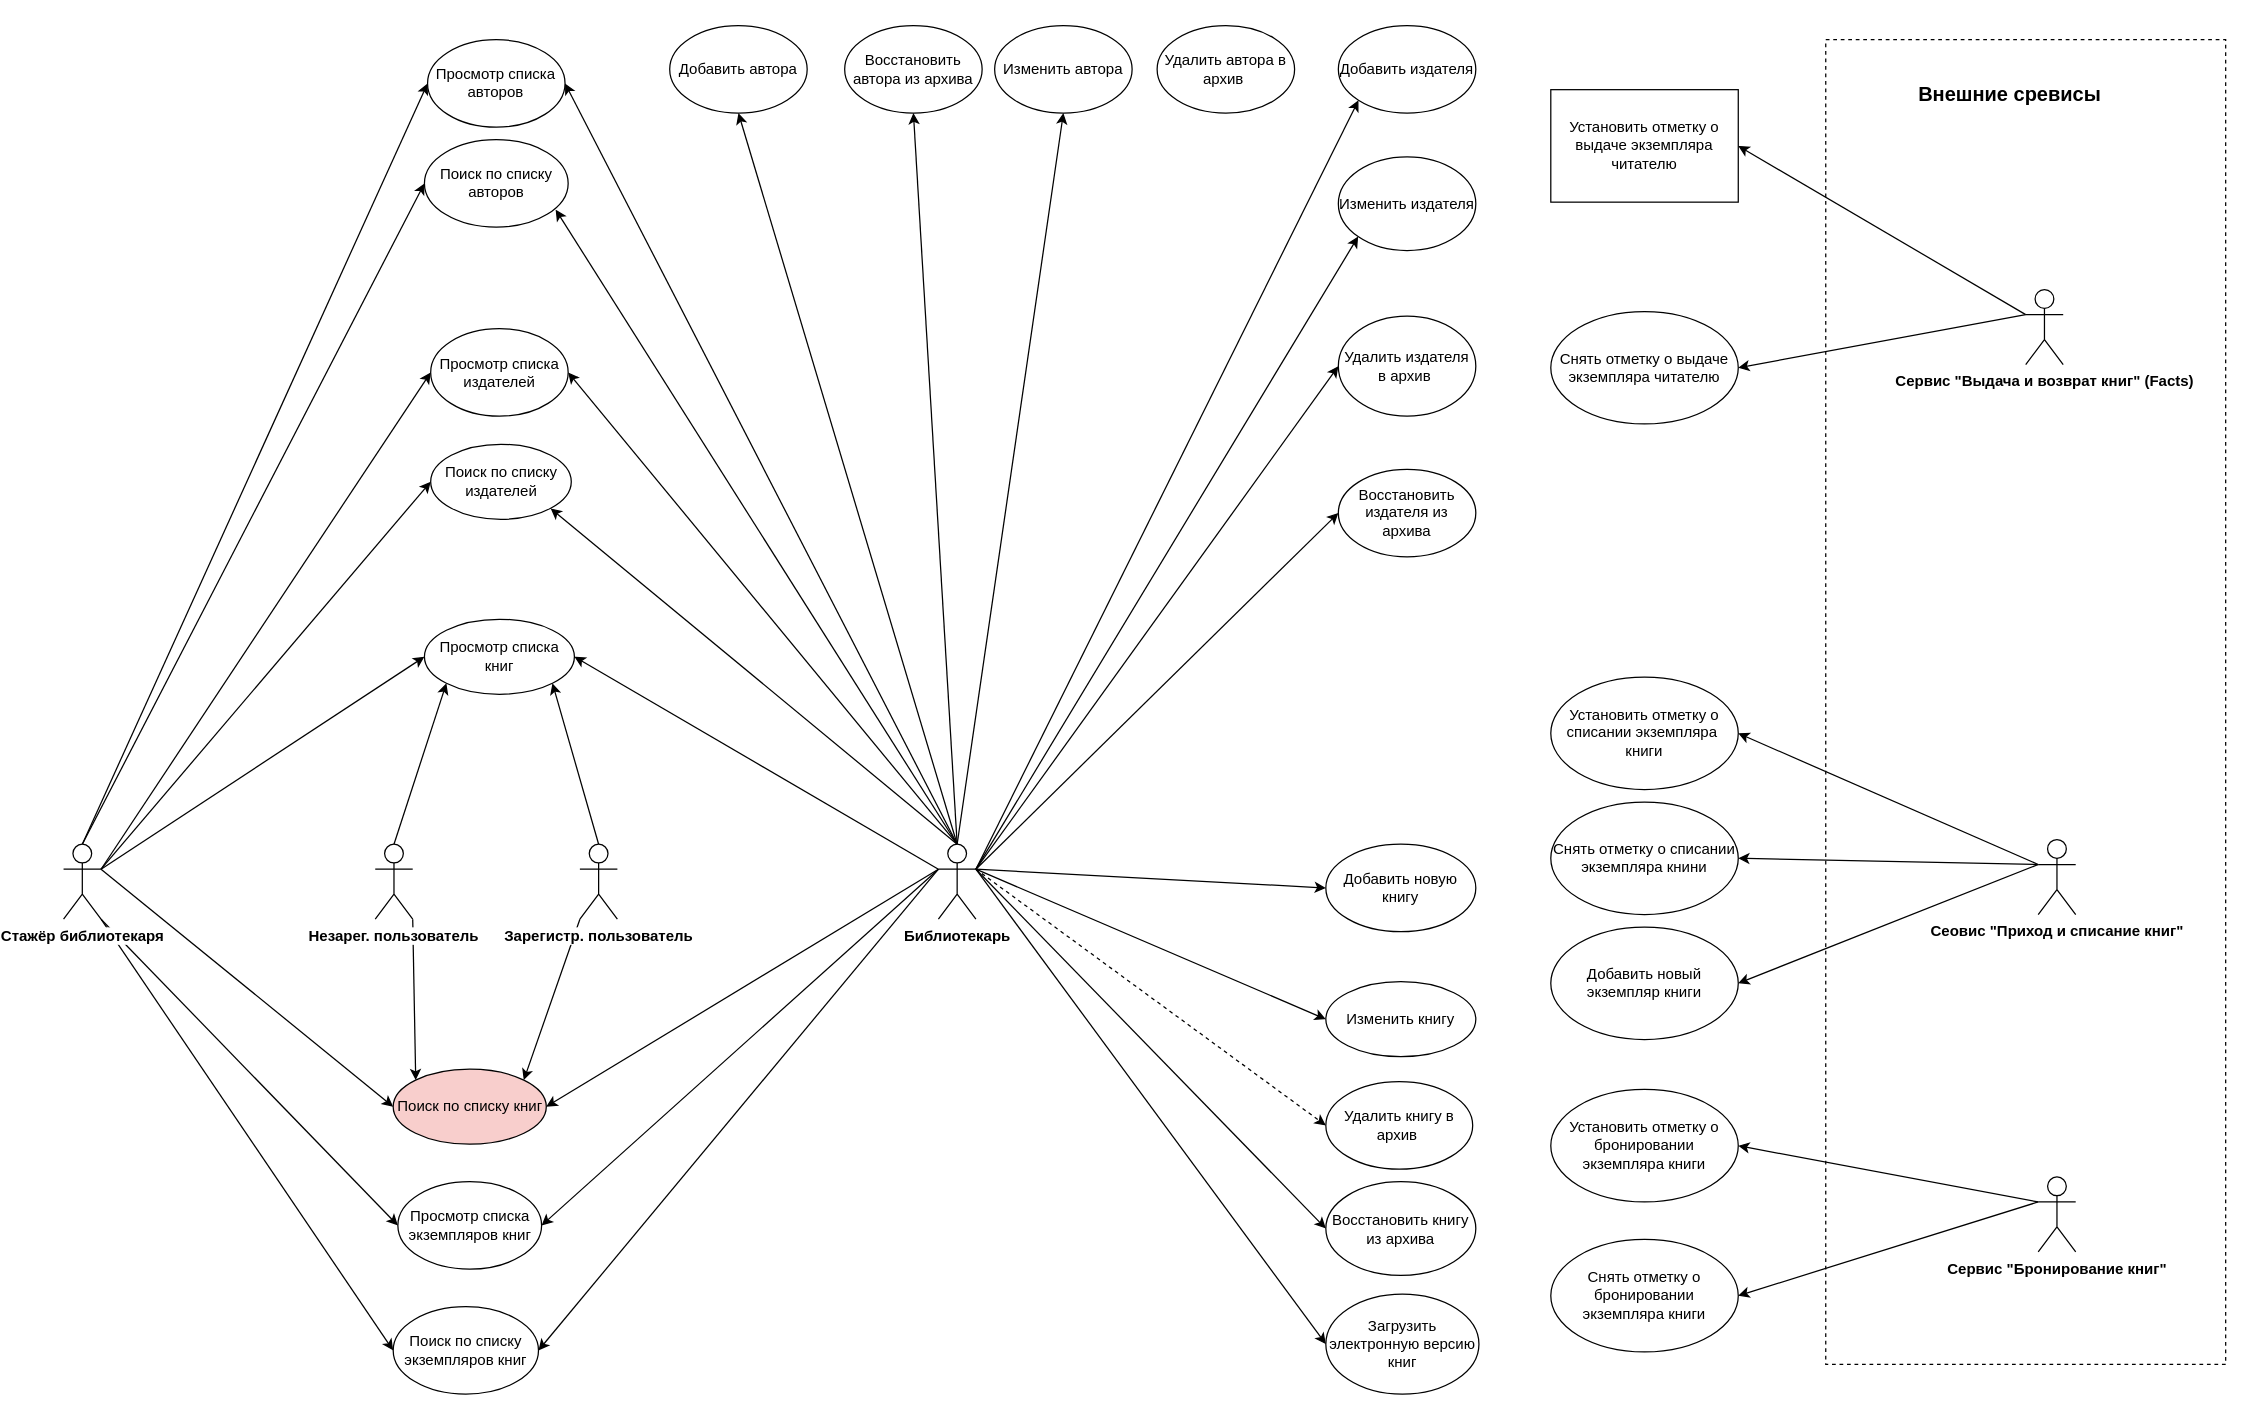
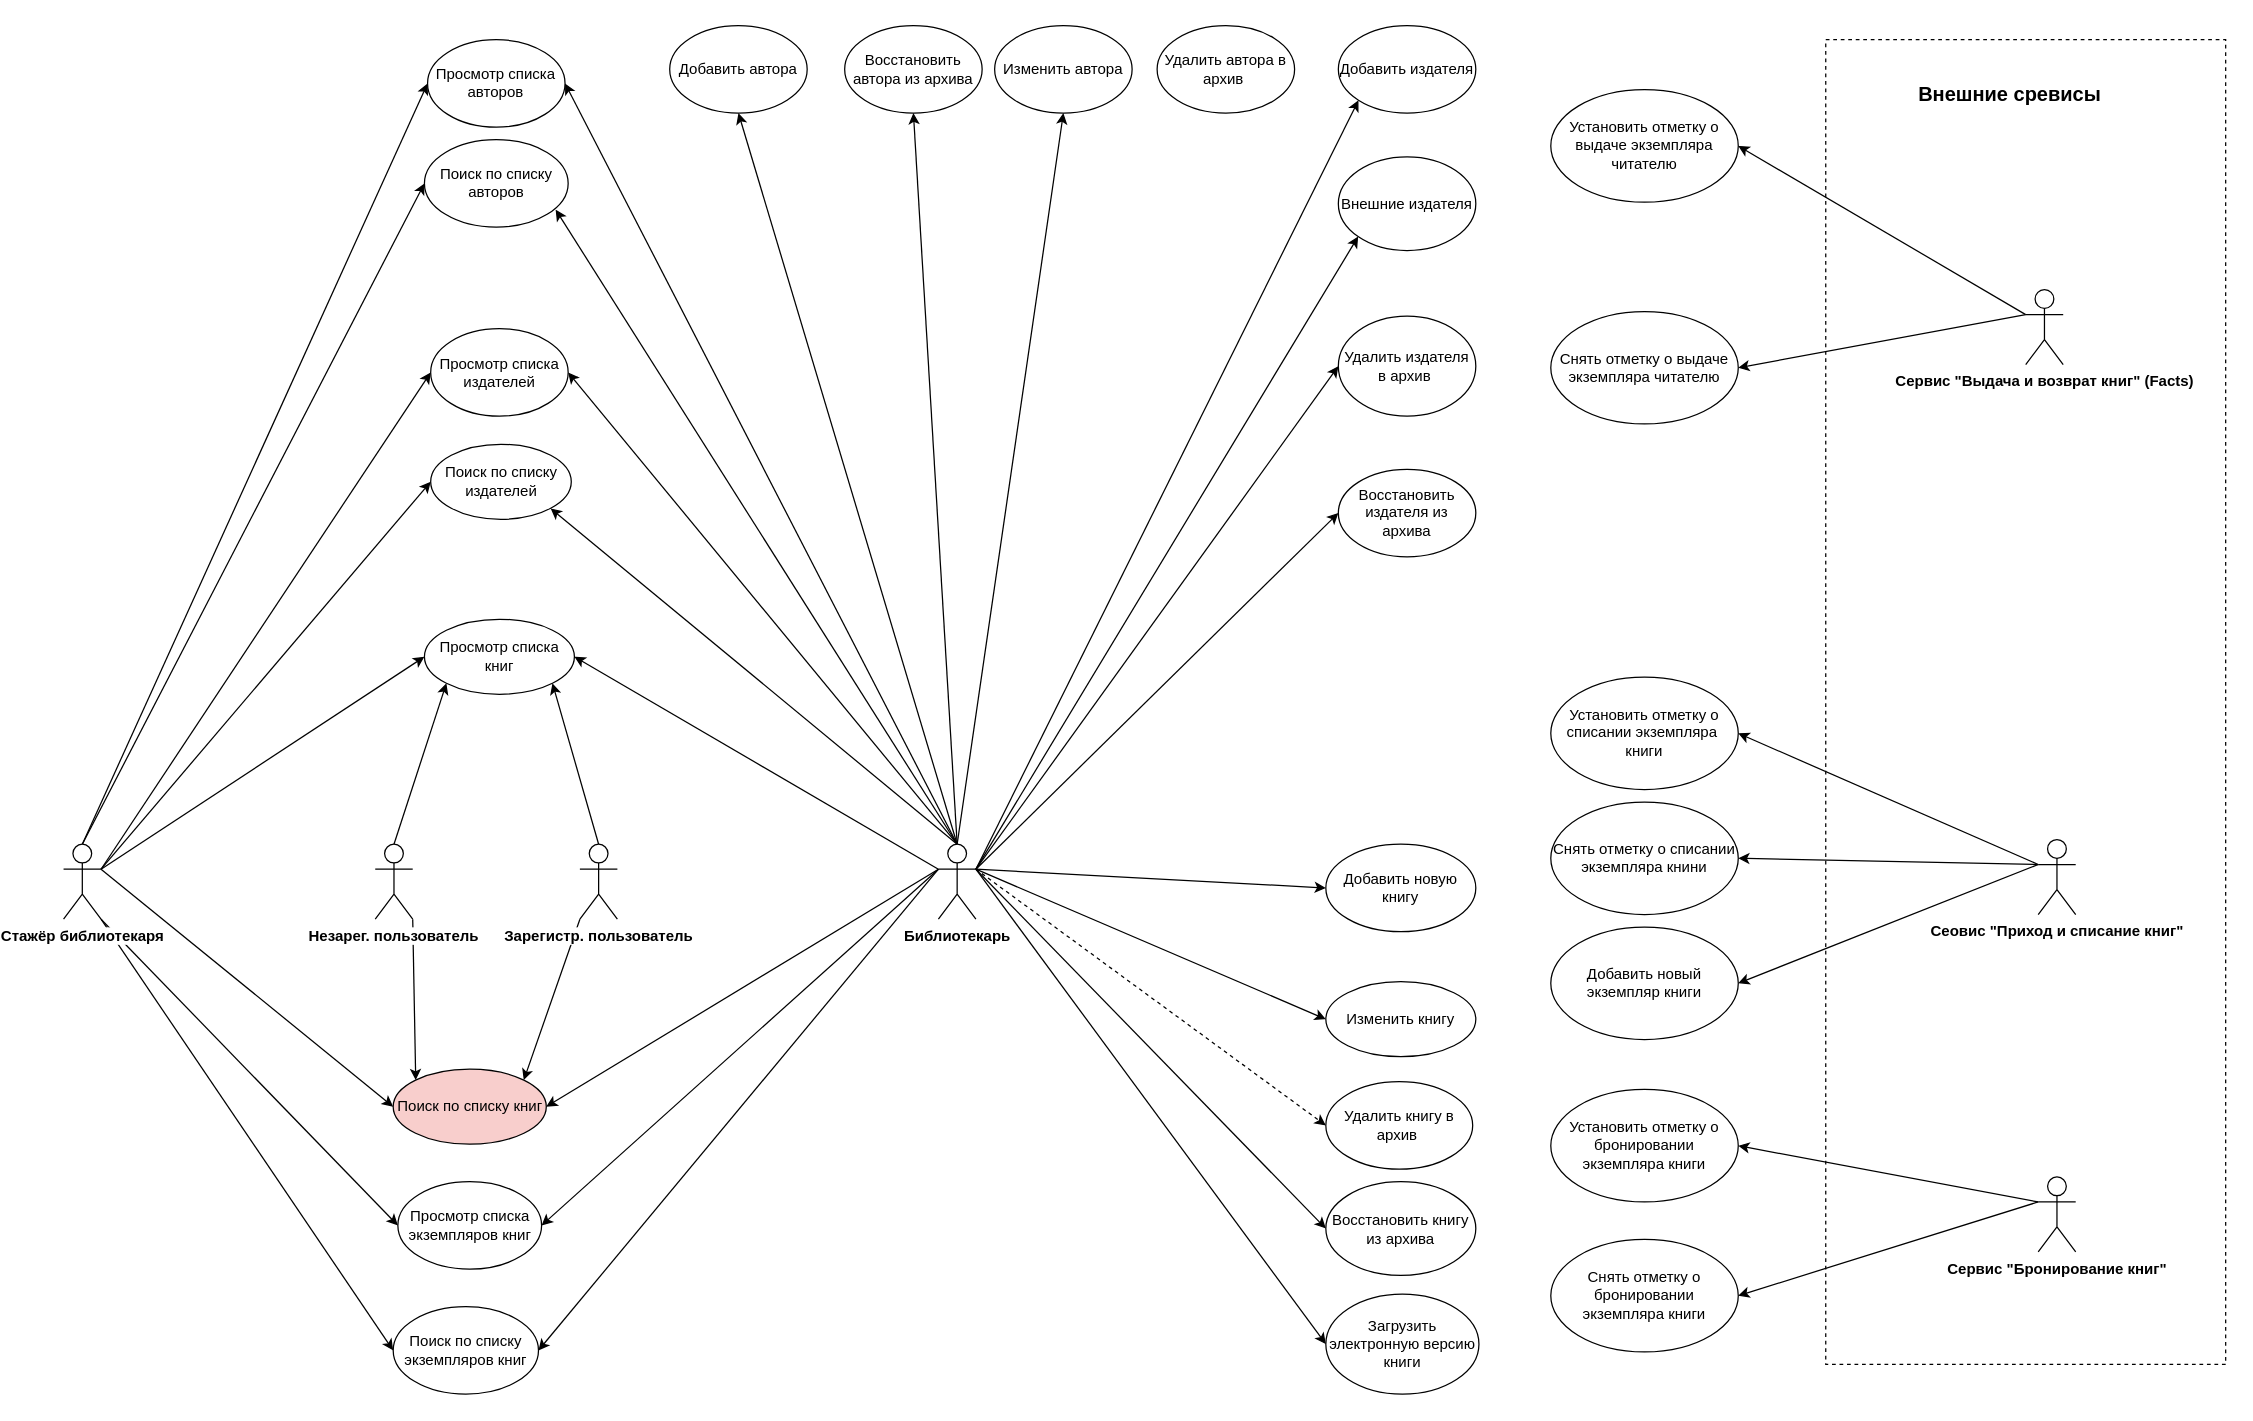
node "Установить отметку о выдаче экземпляра читателю": shape rectangle -> ellipse
node "Изменить издателя": label "Изменить издателя" -> "Внешние издателя"
node "Загрузить электронную версию книг": label "Загрузить электронную версию книг" -> "Загрузить электронную версию книги"
